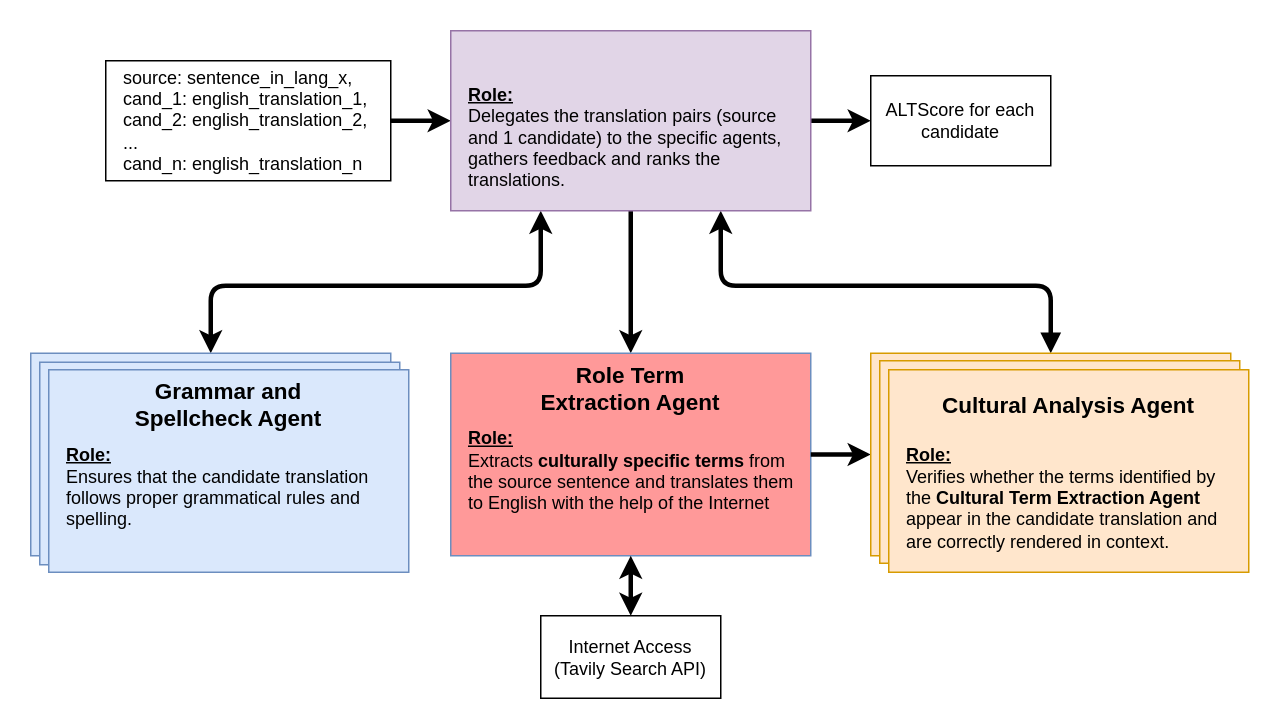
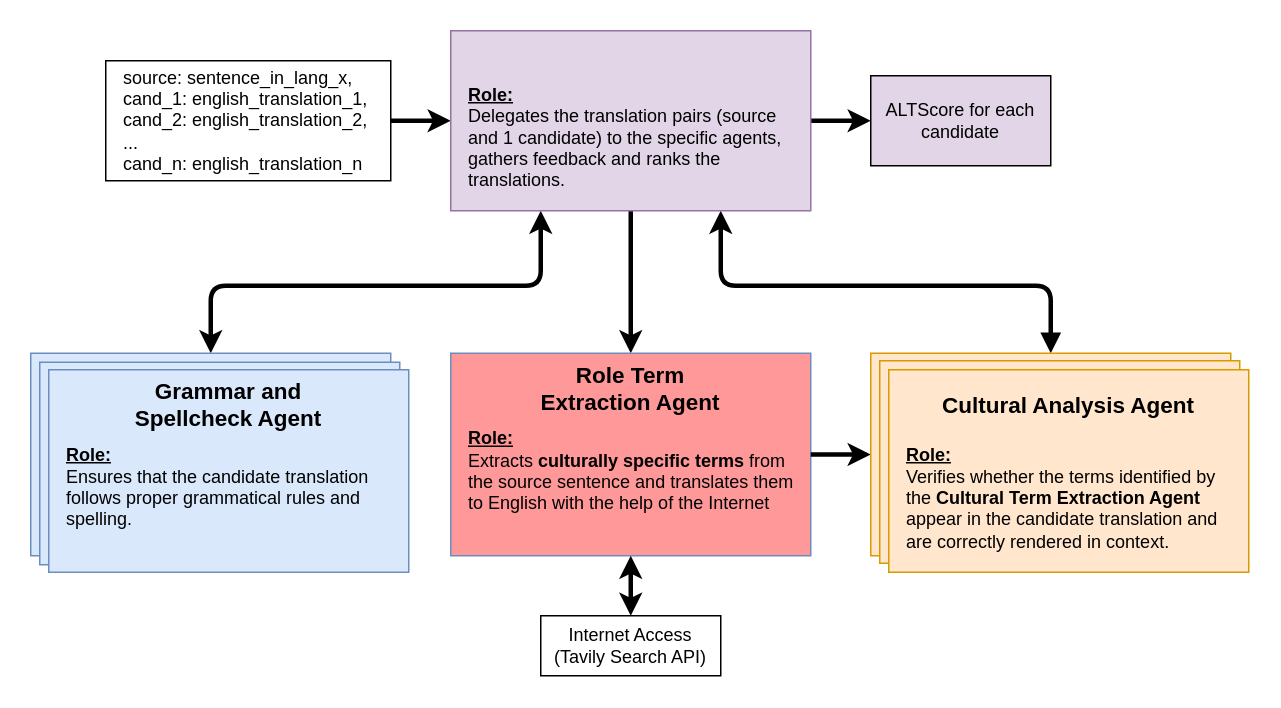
node "ALTScore for each candidate": fillcolor #ffffff -> #e1d5e7
node "Internet Access (Tavily Search API)": size 180x83 -> 180x60
